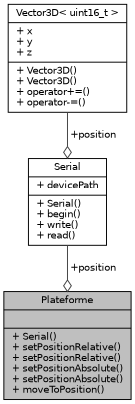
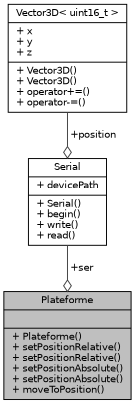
edge "Serial" -> "Plateforme": label " +position" -> " +ser"
node "Plateforme": text "+ Serial()" -> "+ Plateforme()"
